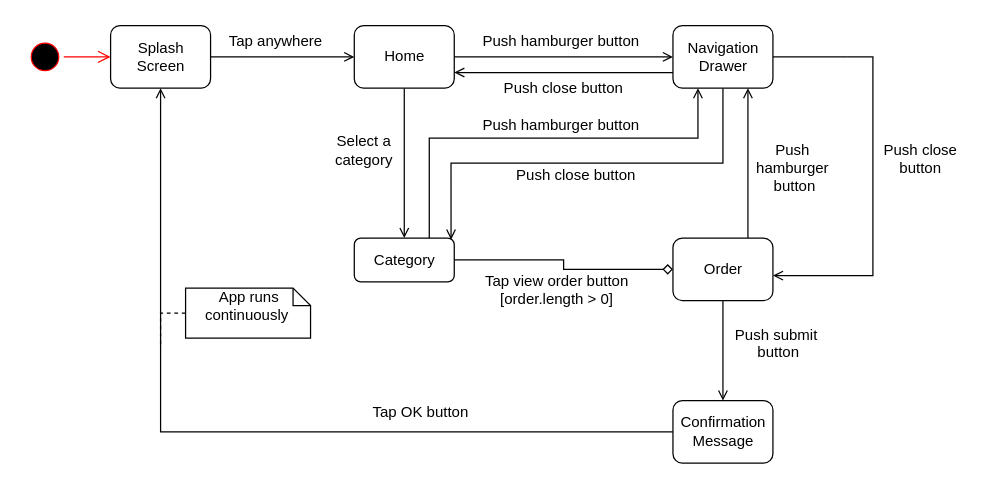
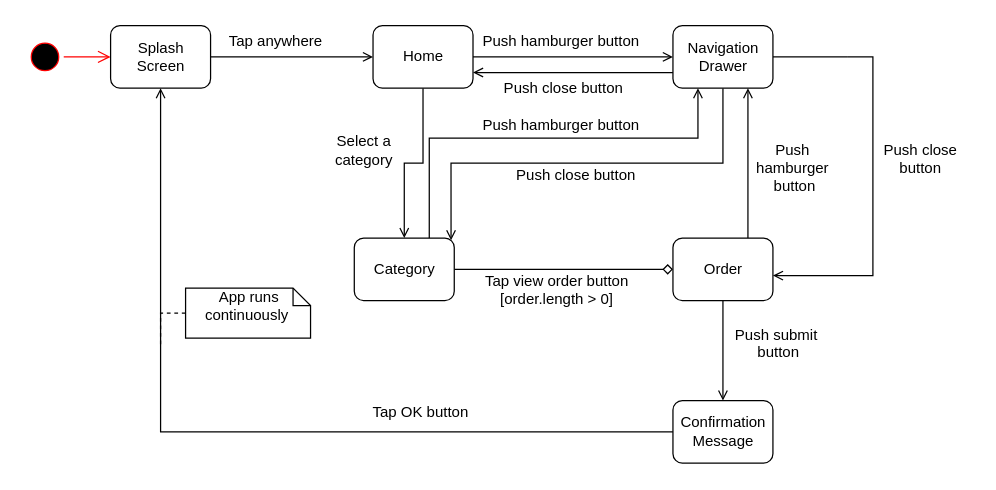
node "Home": moved (404, 57) -> (423, 57)
node "Category": size 100x44 -> 100x63
